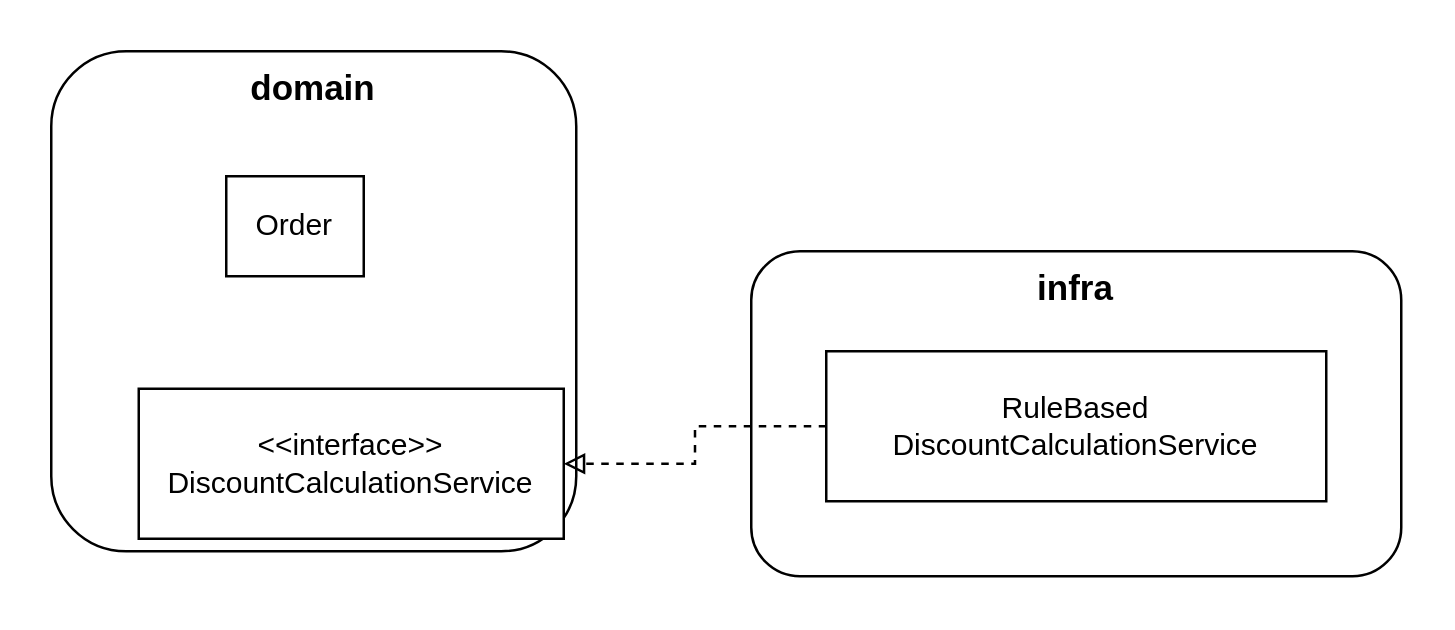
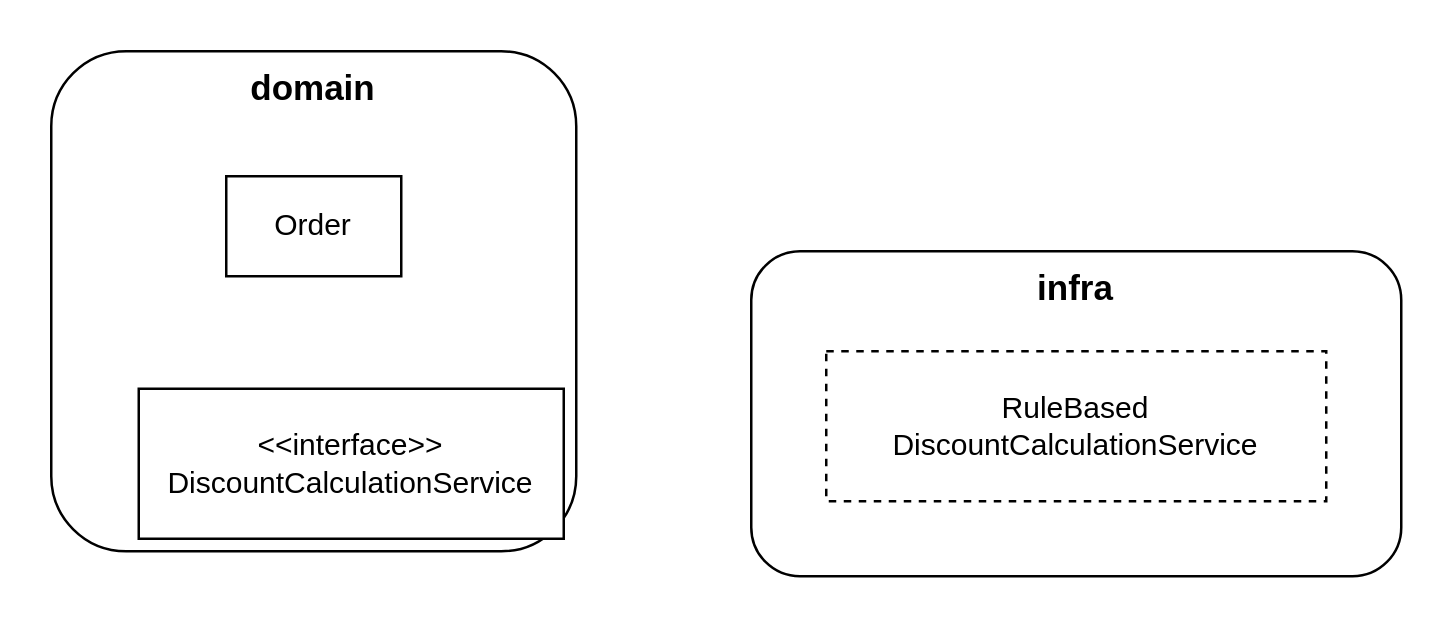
node "Order": size 138x100 -> 175x100
node "RuleBased DiscountCalculationService": style solid -> dashed
edge "RuleBased DiscountCalculationService" -> "<<interface>> DiscountCalculationService": removed
